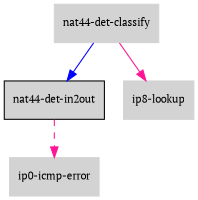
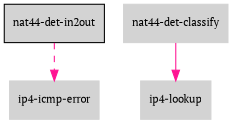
edge "nat44-det-classify" -> "nat44-det-in2out": removed
node "ip8-lookup": label "ip8-lookup" -> "ip4-lookup"
node "ip0-icmp-error": label "ip0-icmp-error" -> "ip4-icmp-error"
